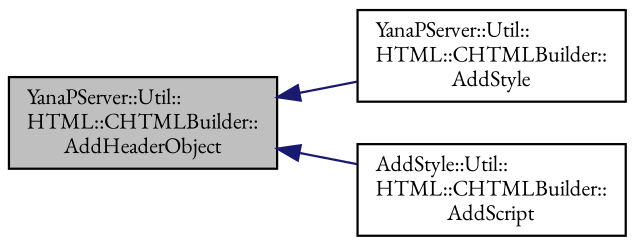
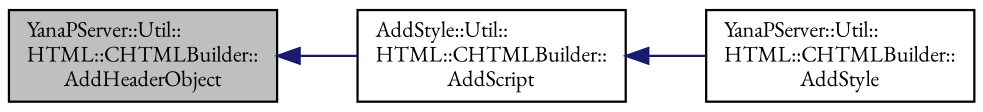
edge "YanaPServer::Util:: HTML::CHTMLBuilder:: AddStyle" -> "YanaPServer::Util:: HTML::CHTMLBuilder:: AddHeaderObject": now "YanaPServer::Util:: HTML::CHTMLBuilder:: AddStyle" -> "AddStyle::Util:: HTML::CHTMLBuilder:: AddScript"
